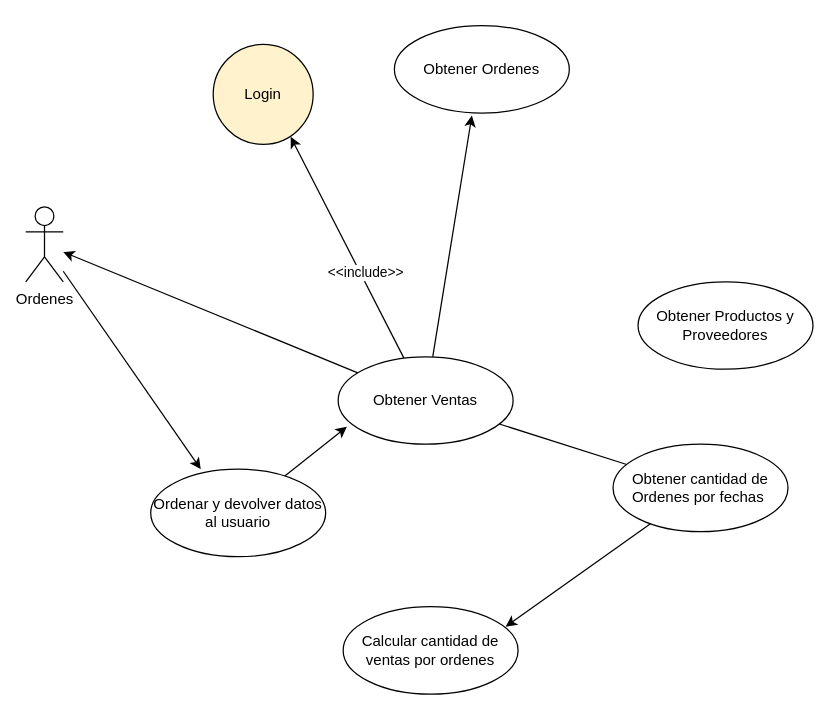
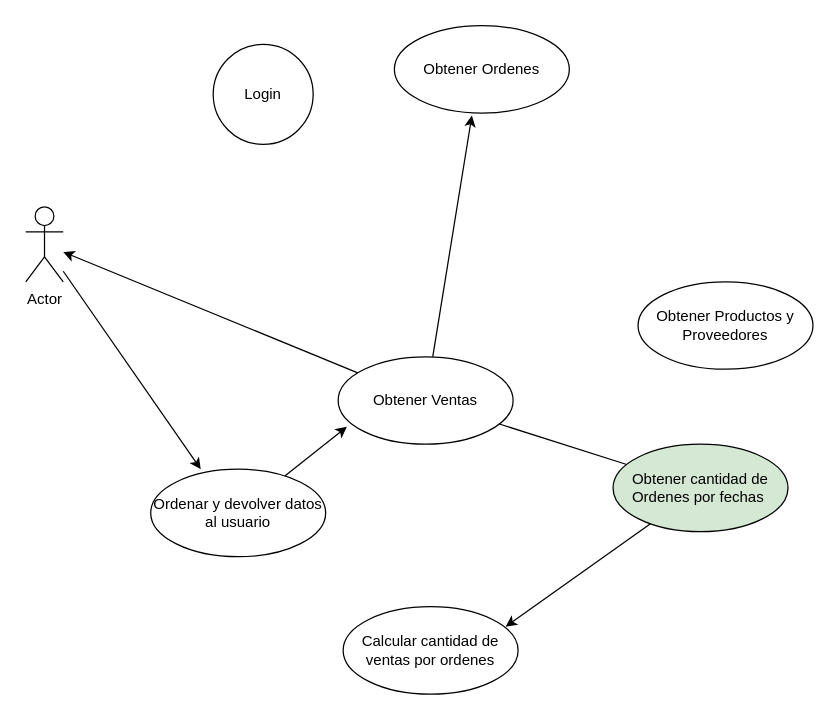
node "Login": fillcolor #fff2cc -> #ffffff
edge "Obtener Ventas" -> "Login": removed, label "<<include>>"
node "Ordenes": label "Ordenes" -> "Actor"
node "Obtener cantidad de Ordenes por fechas": fillcolor #ffffff -> #d5e8d4
